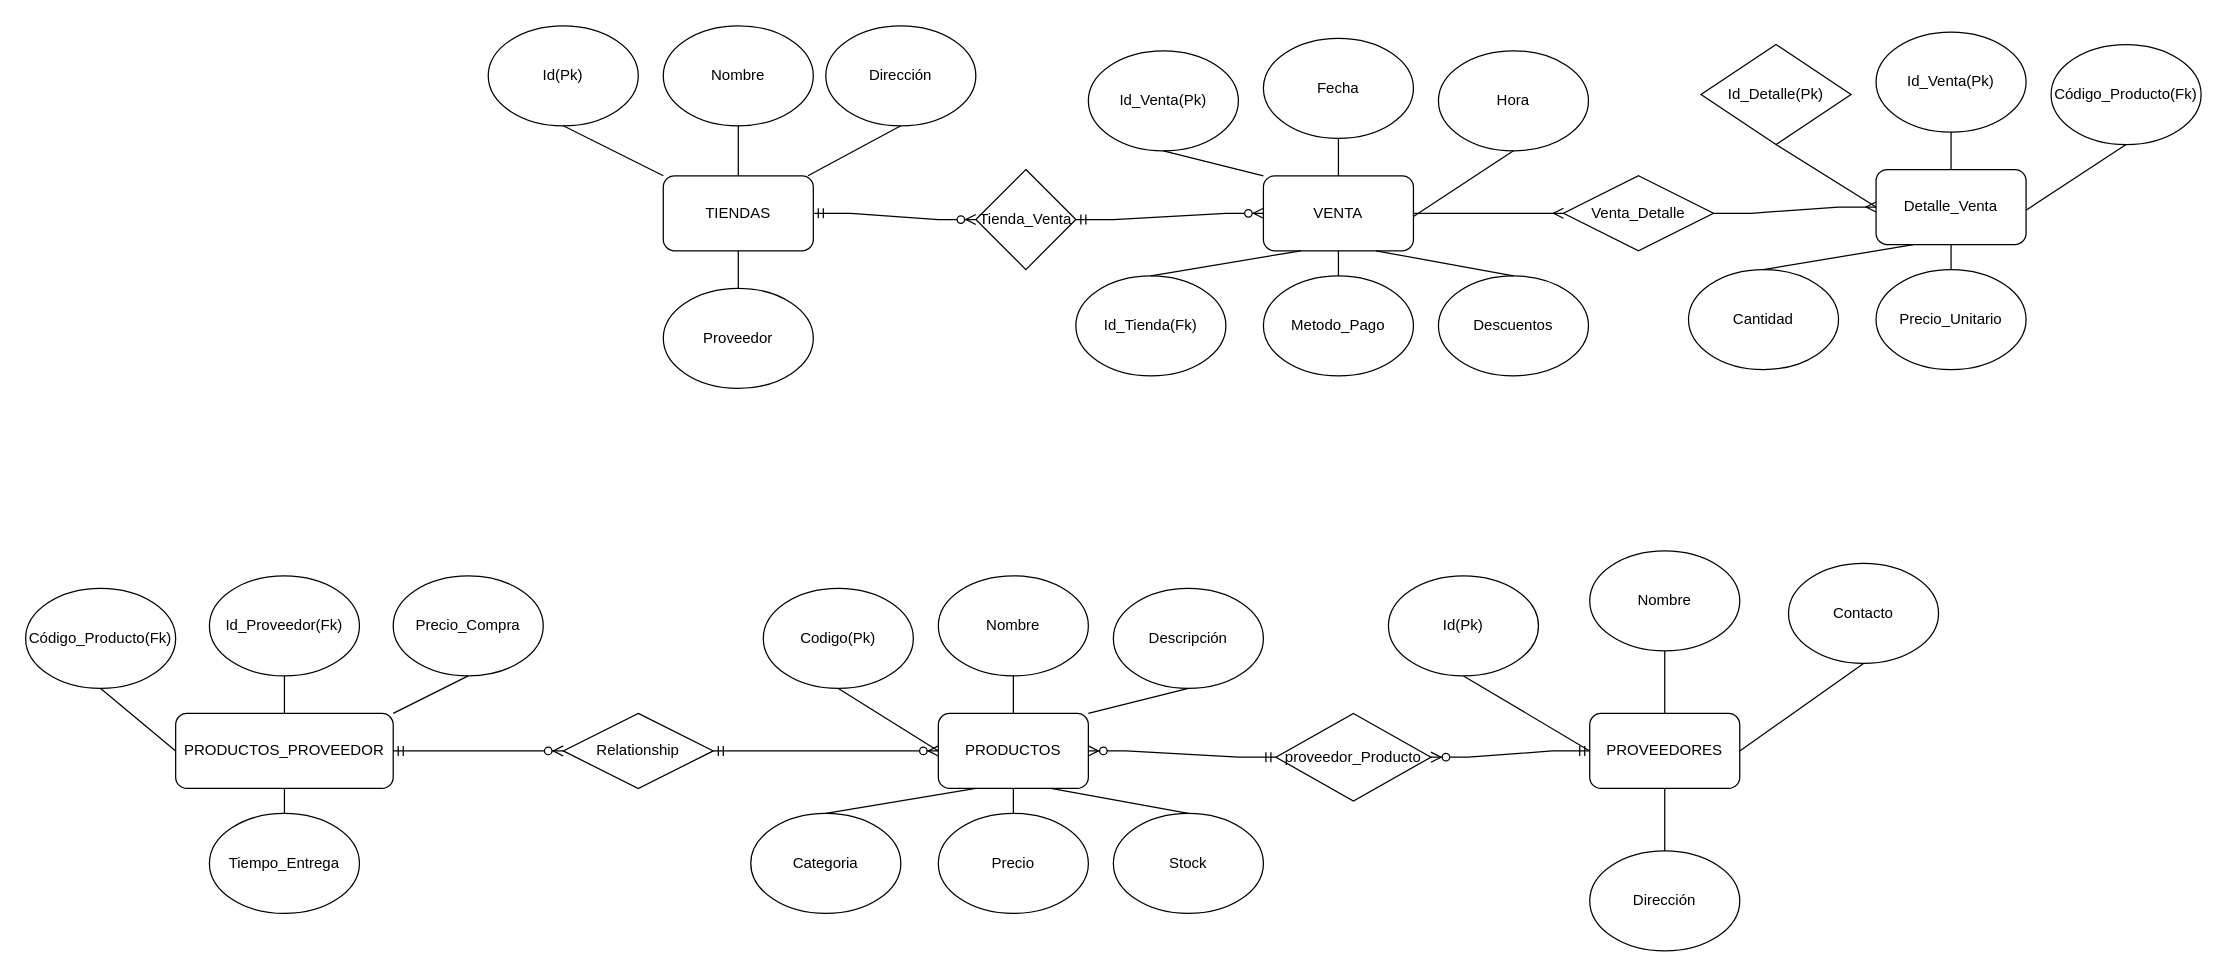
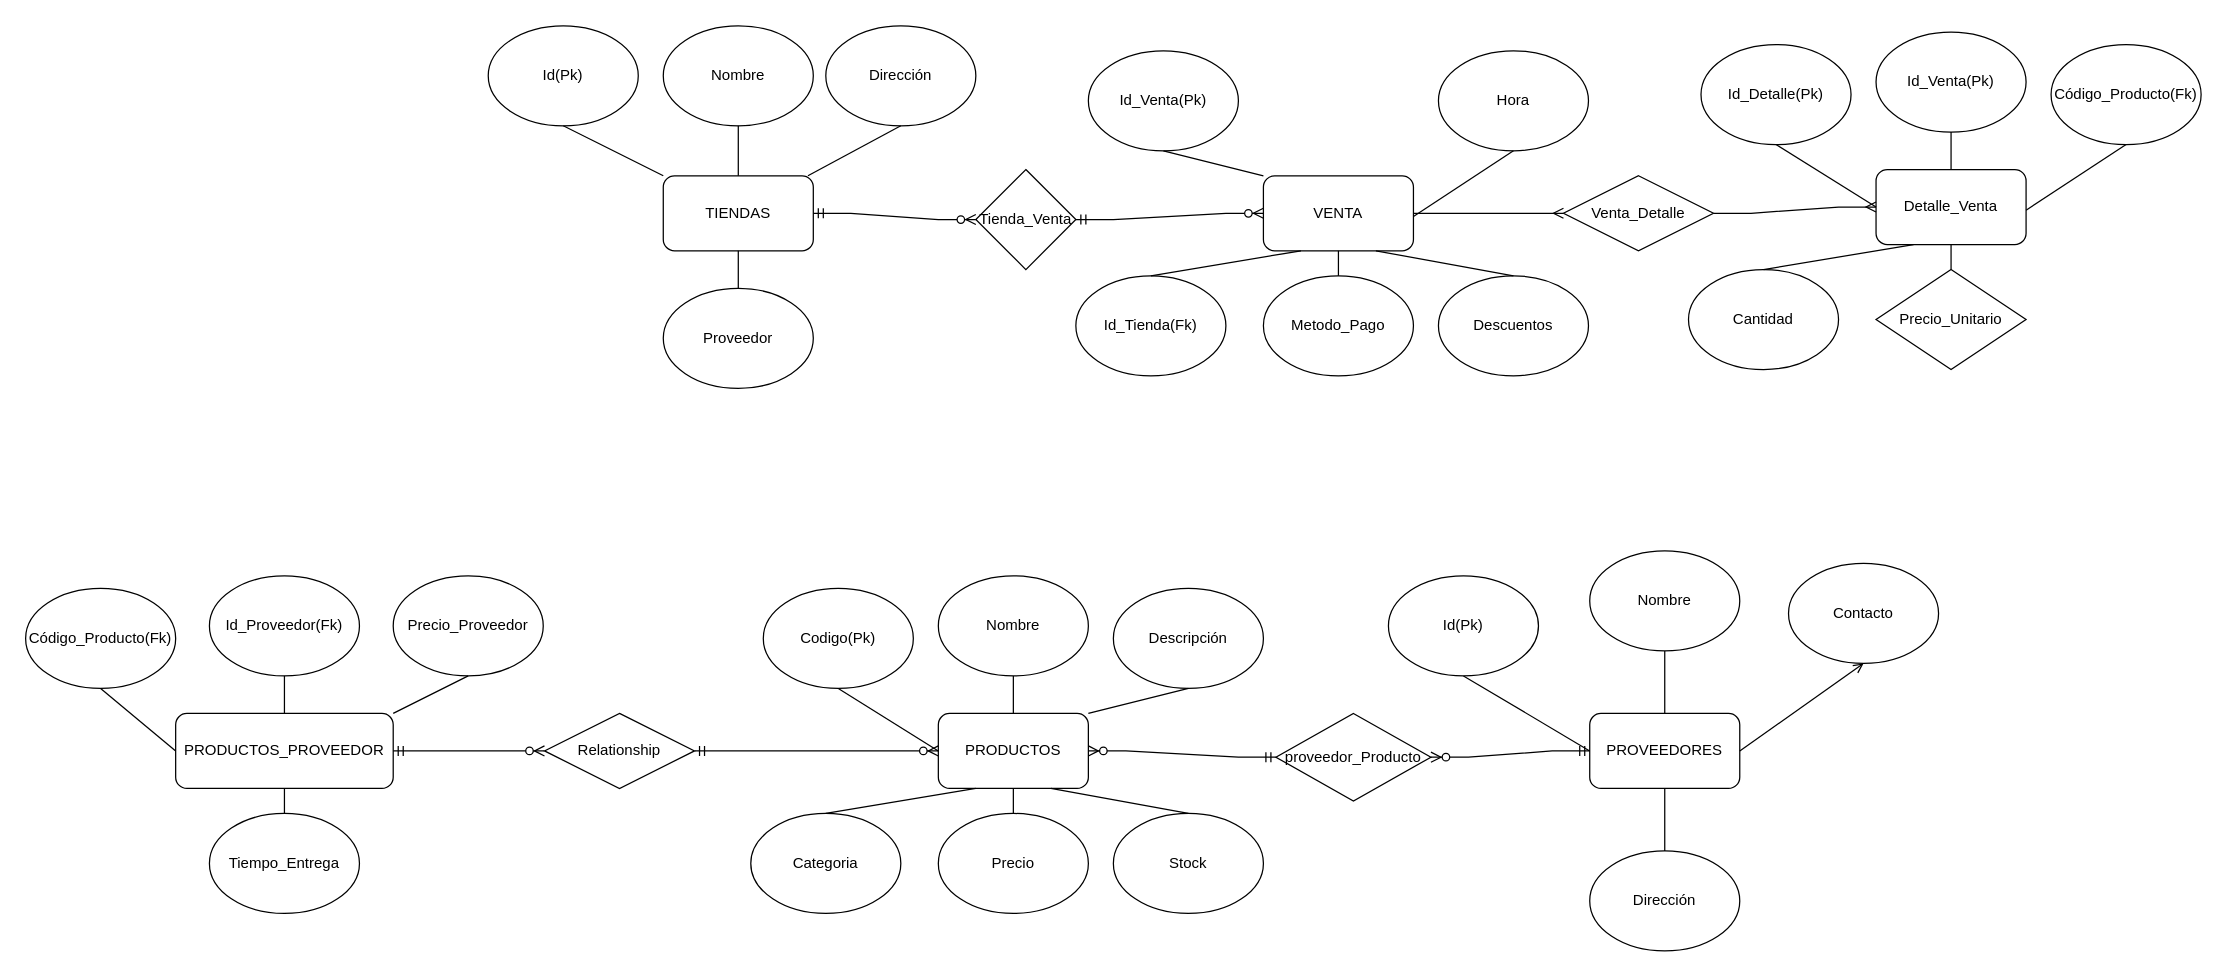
node "Fecha": removed
node "Id_Detalle(Pk)": shape diamond -> ellipse
edge "Fecha" -- "VENTA": removed
node "Precio_Unitario": shape ellipse -> diamond
node "Precio_Compra": label "Precio_Compra" -> "Precio_Proveedor"
edge "Contacto" -- "PROVEEDORES": arrowhead none -> open
node "Relationship": moved (638, 751) -> (619, 751)
